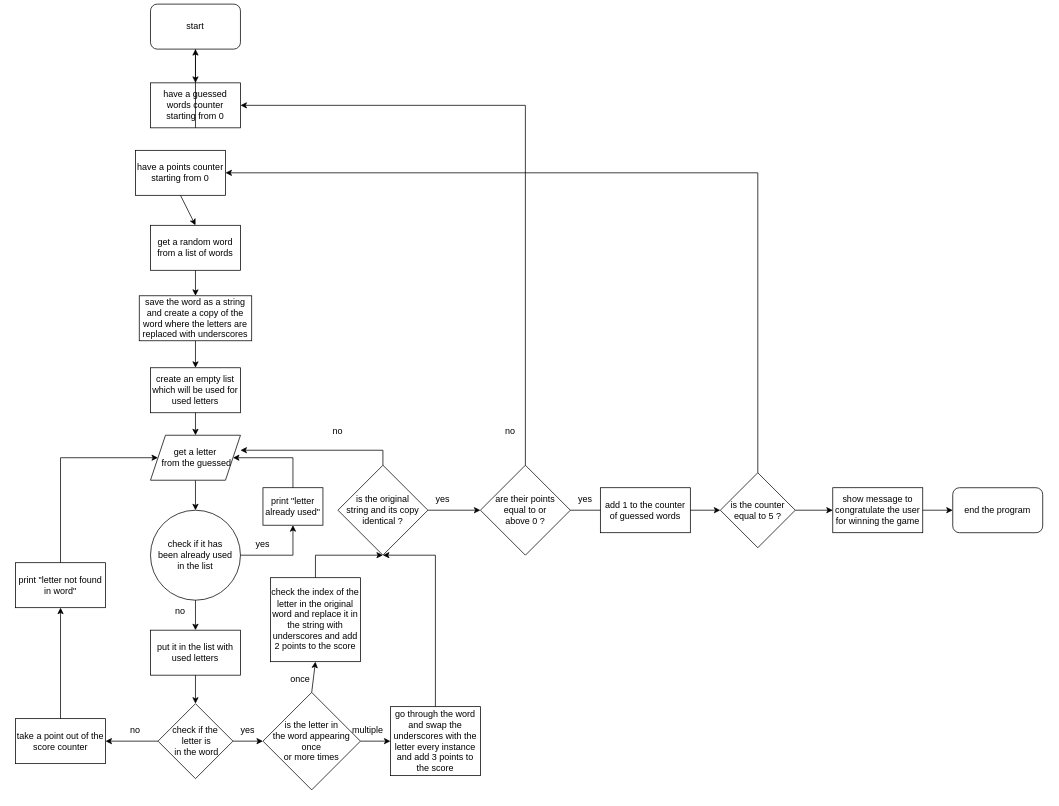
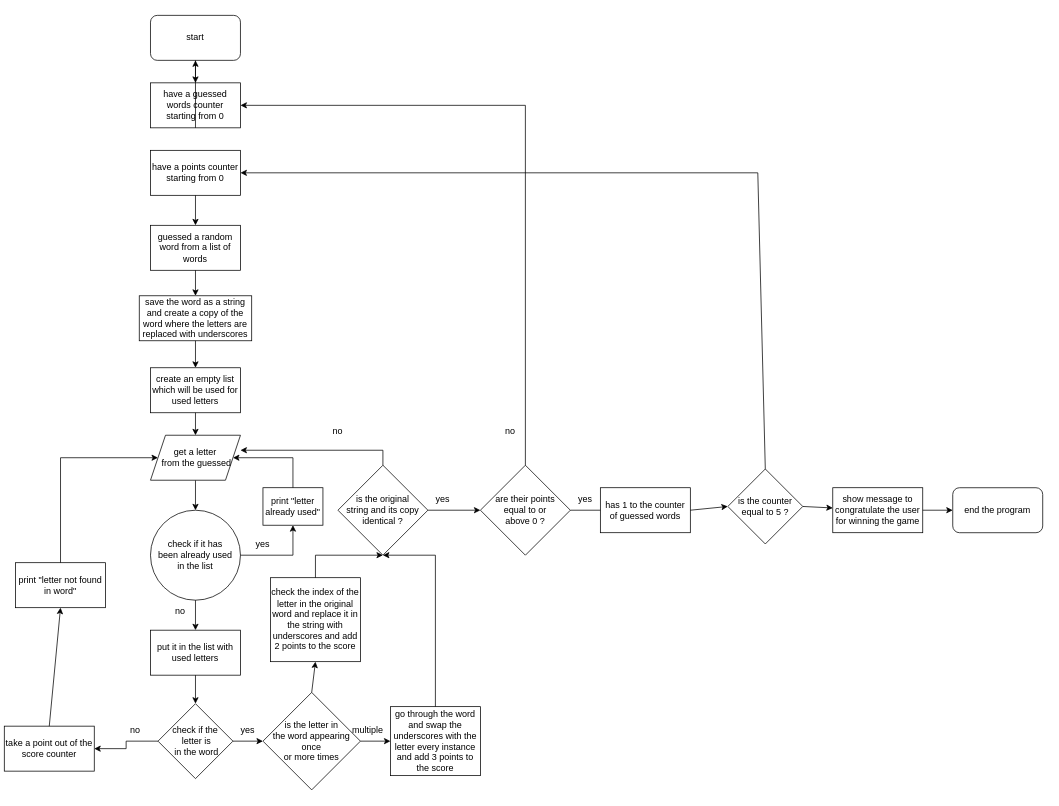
node "start": moved (195, 27) -> (195, 38)
node "have a points counter starting from 0": moved (180, 173) -> (195, 173)
node "get a random word from a list of words": label "get a random word from a list of words" -> "guessed a random word from a list of words"
node "add 1 to the counter of guessed words": label "add 1 to the counter of guessed words" -> "has 1 to the counter of guessed words"
node "is the counter equal to 5 ?": moved (758, 510) -> (765, 507)
node "once": removed
node "take a point out of the score counter": moved (60, 741) -> (49, 749)
